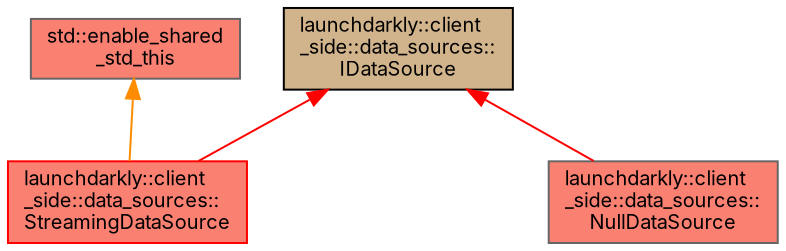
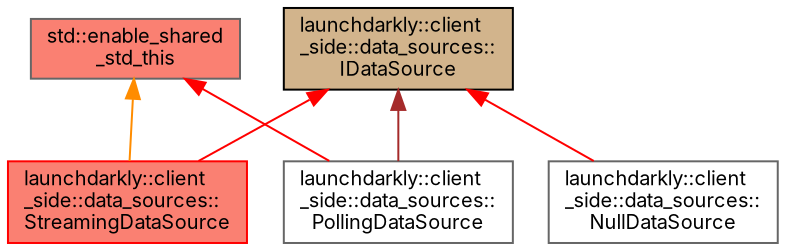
node "launchdarkly::client _side::data_sources:: PollingDataSource": added
node "launchdarkly::client _side::data_sources:: NullDataSource": fillcolor salmon -> white
